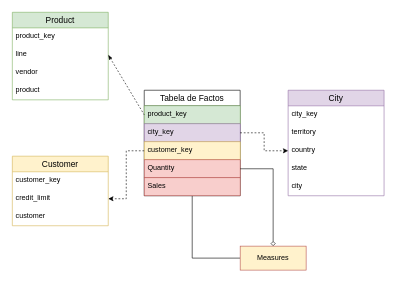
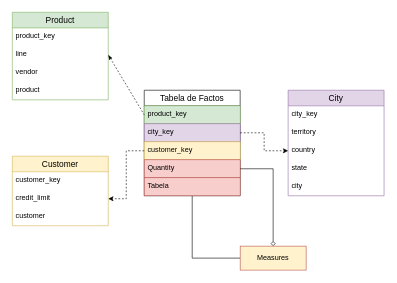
node "Sales": label "Sales" -> "Tabela"
